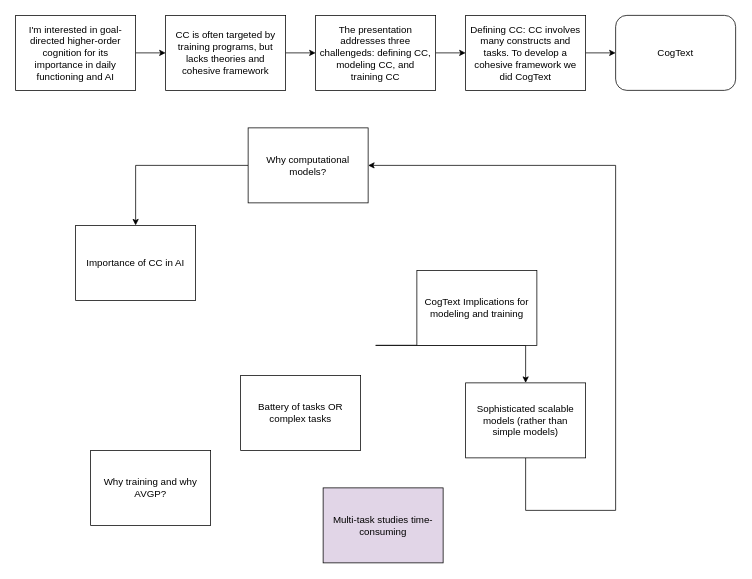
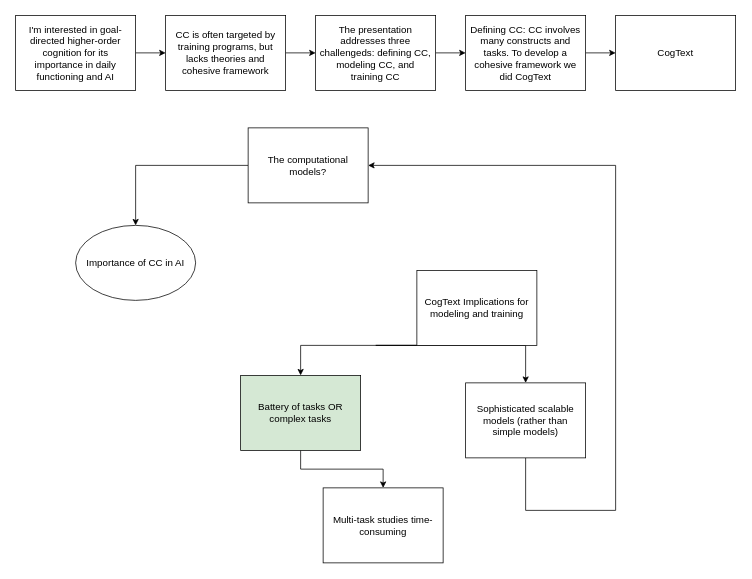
node "CogText": shape rounded rectangle -> rectangle
node "Why computational models?": label "Why computational models?" -> "The computational models?"
node "Importance of CC in AI": shape rectangle -> ellipse
edge "CogText Implications for modeling and training" -> "Battery of tasks OR complex tasks": added
node "Battery of tasks OR complex tasks": fillcolor #ffffff -> #d5e8d4
edge "Battery of tasks OR complex tasks" -> "Multi-task studies time-consuming": added
node "Why training and why AVGP?": removed
node "Multi-task studies time-consuming": fillcolor #e1d5e7 -> #ffffff
